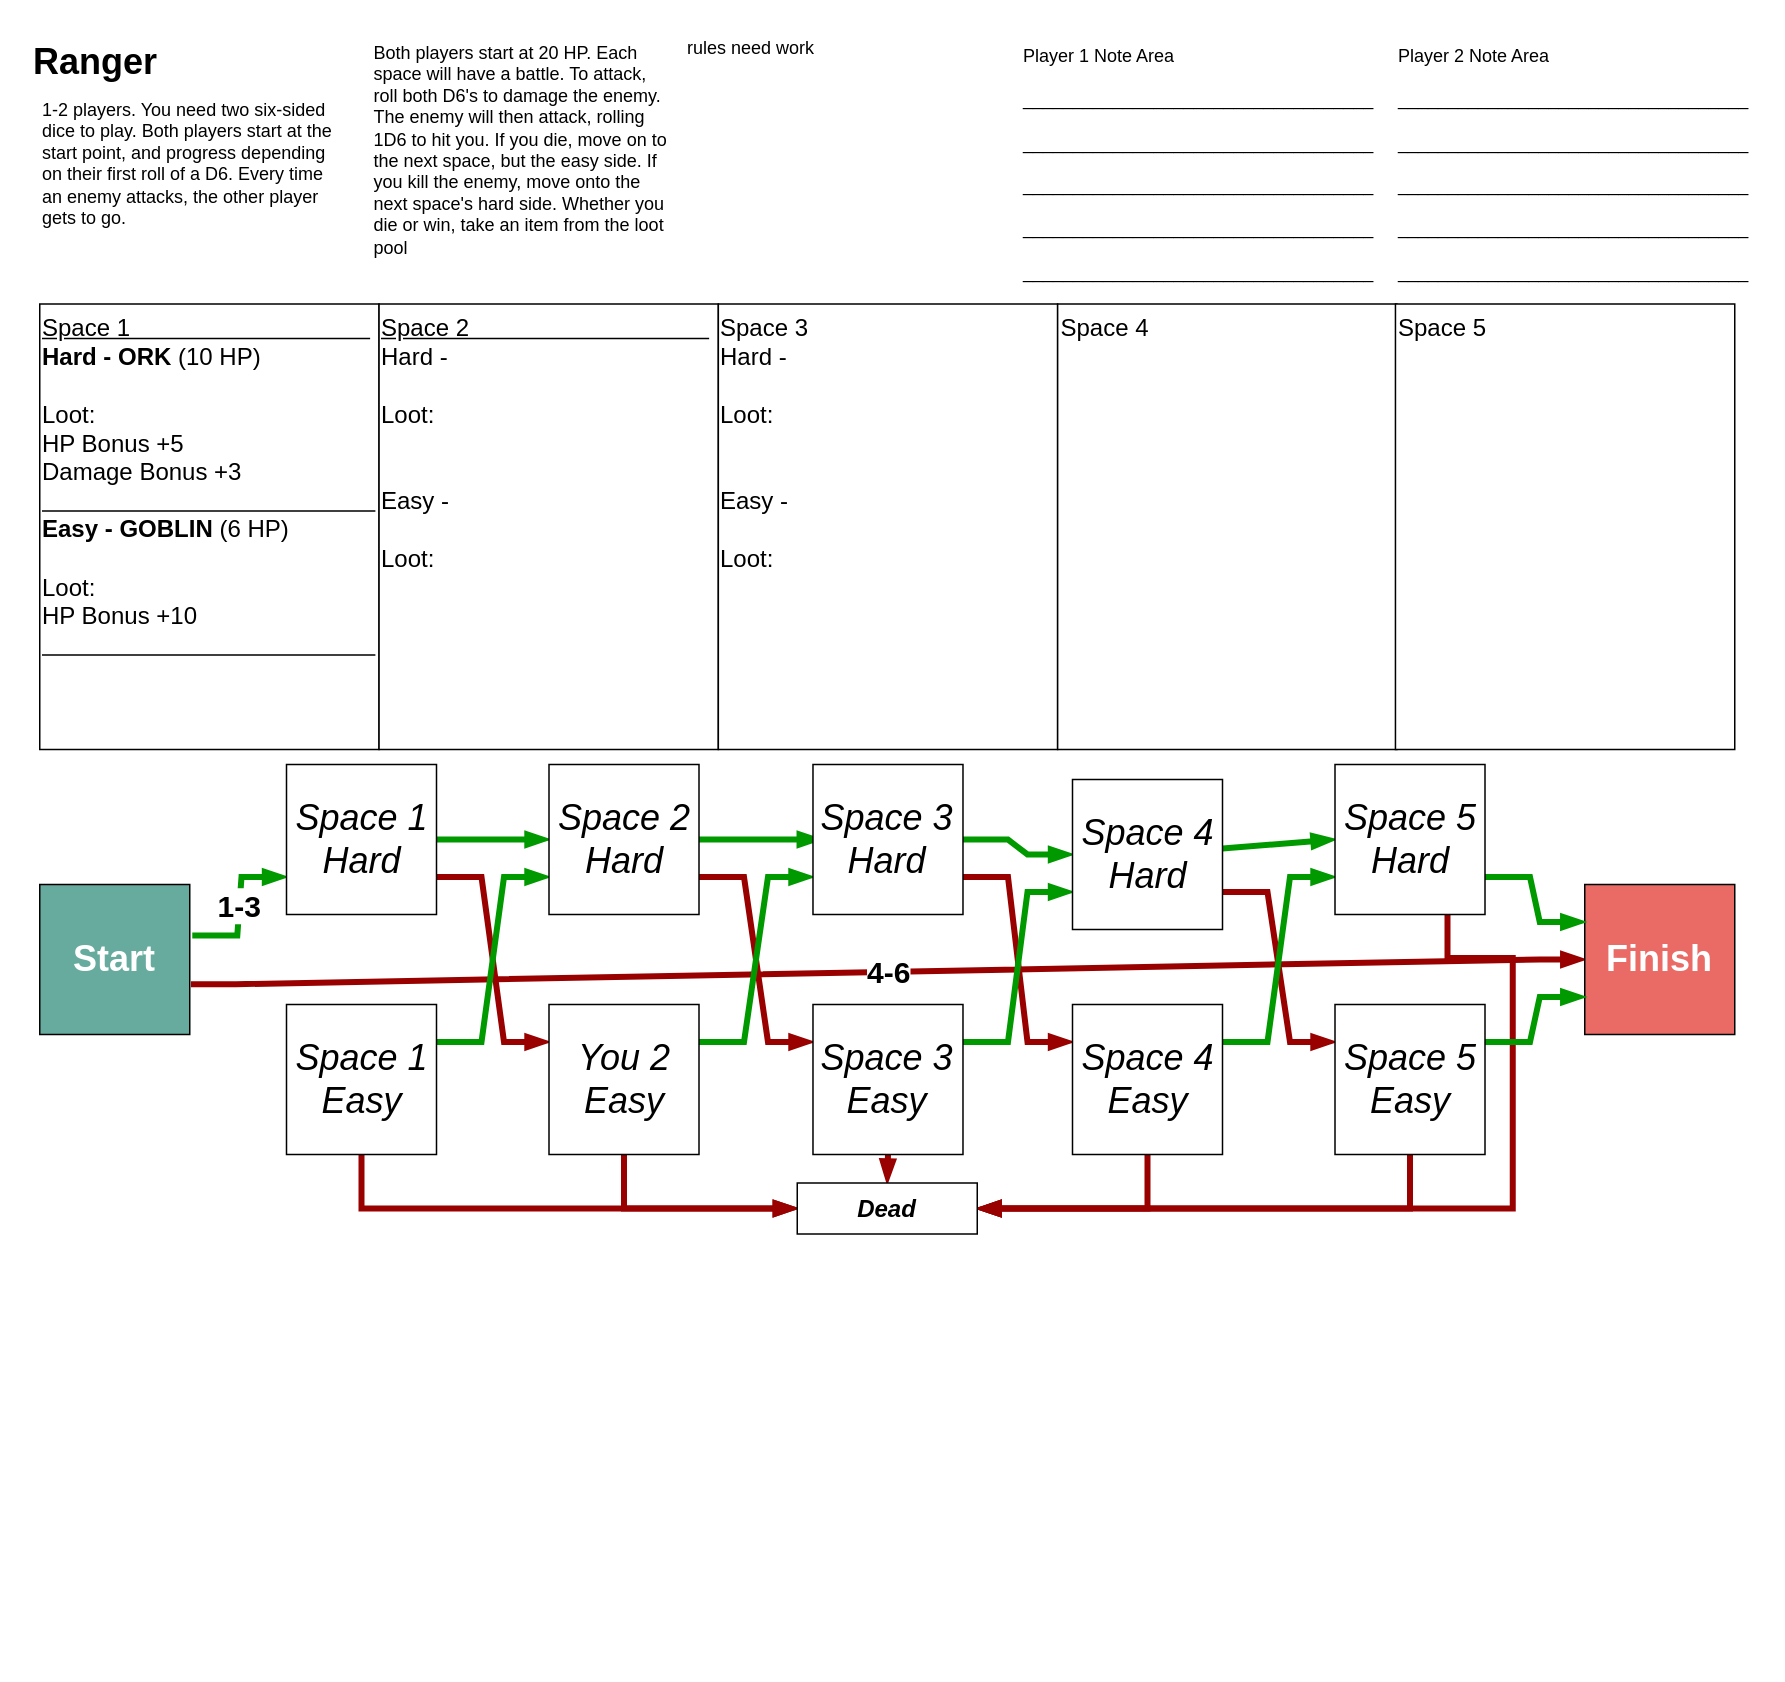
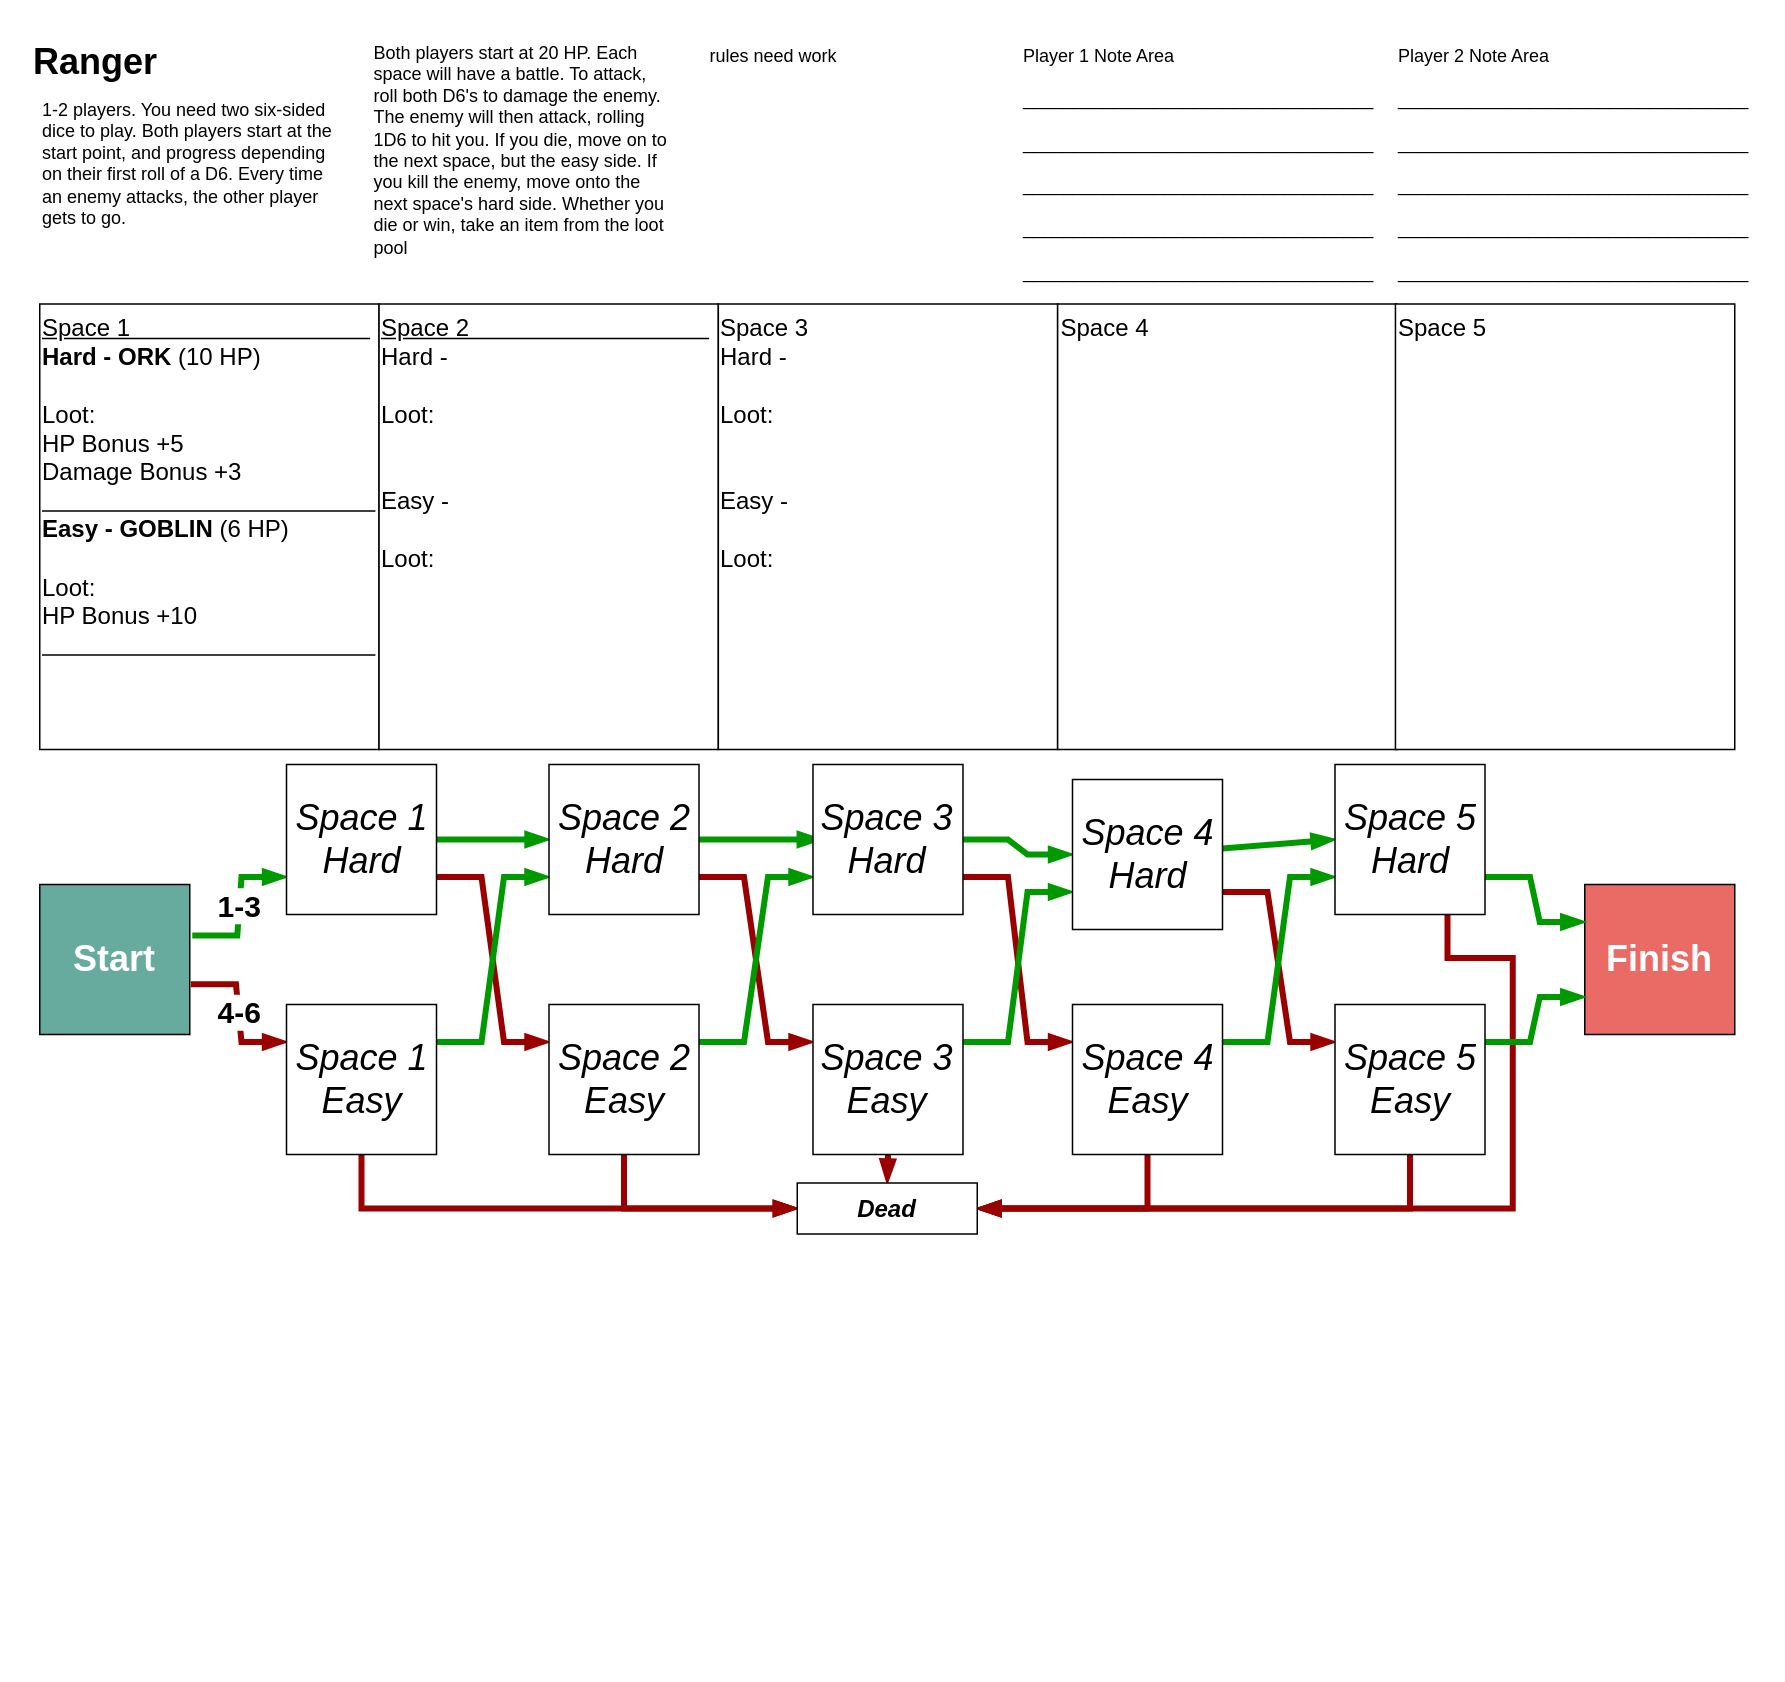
node "rules need work": moved (835, 158) -> (857, 166)
edge "Start" -> "Finish": now "Start" -> "Space 1 Easy"
node "You 2 Easy": label "You 2 Easy" -> "Space 2 Easy"
